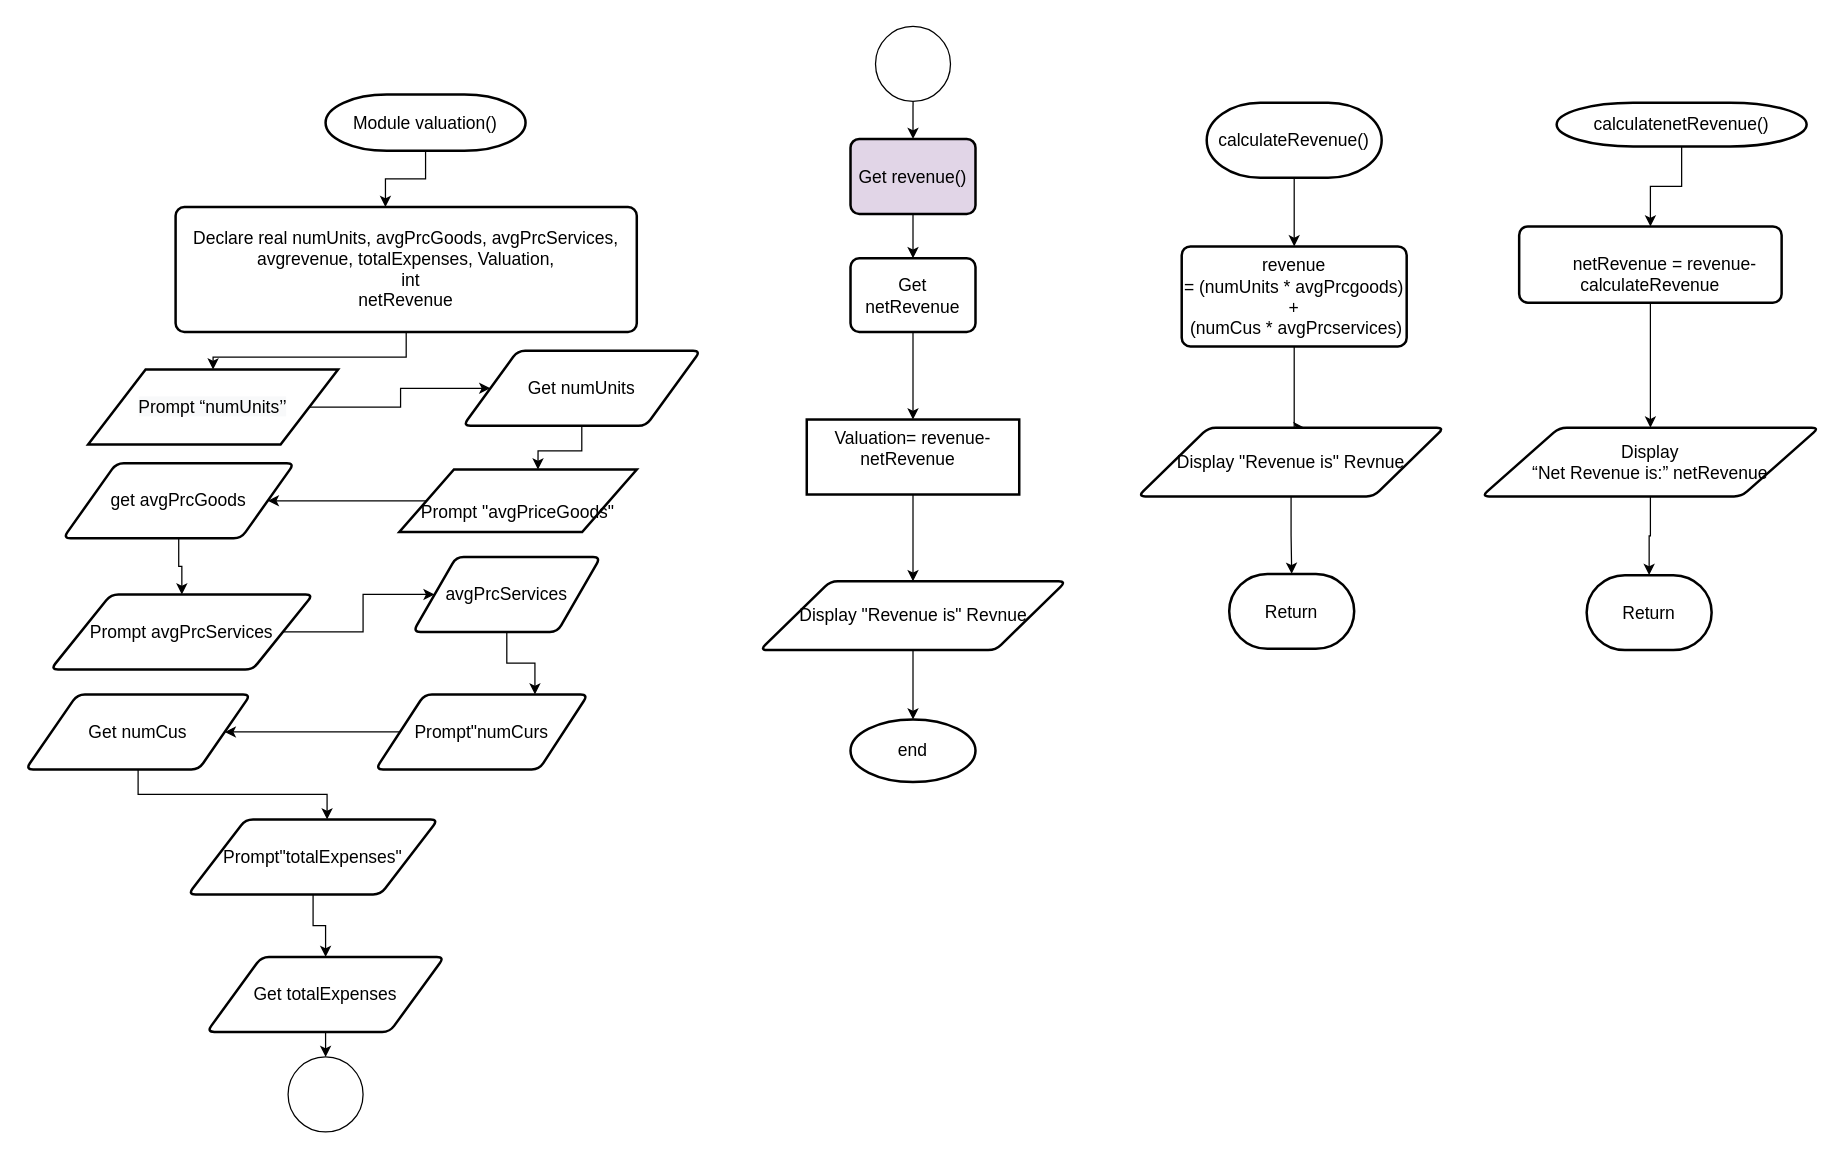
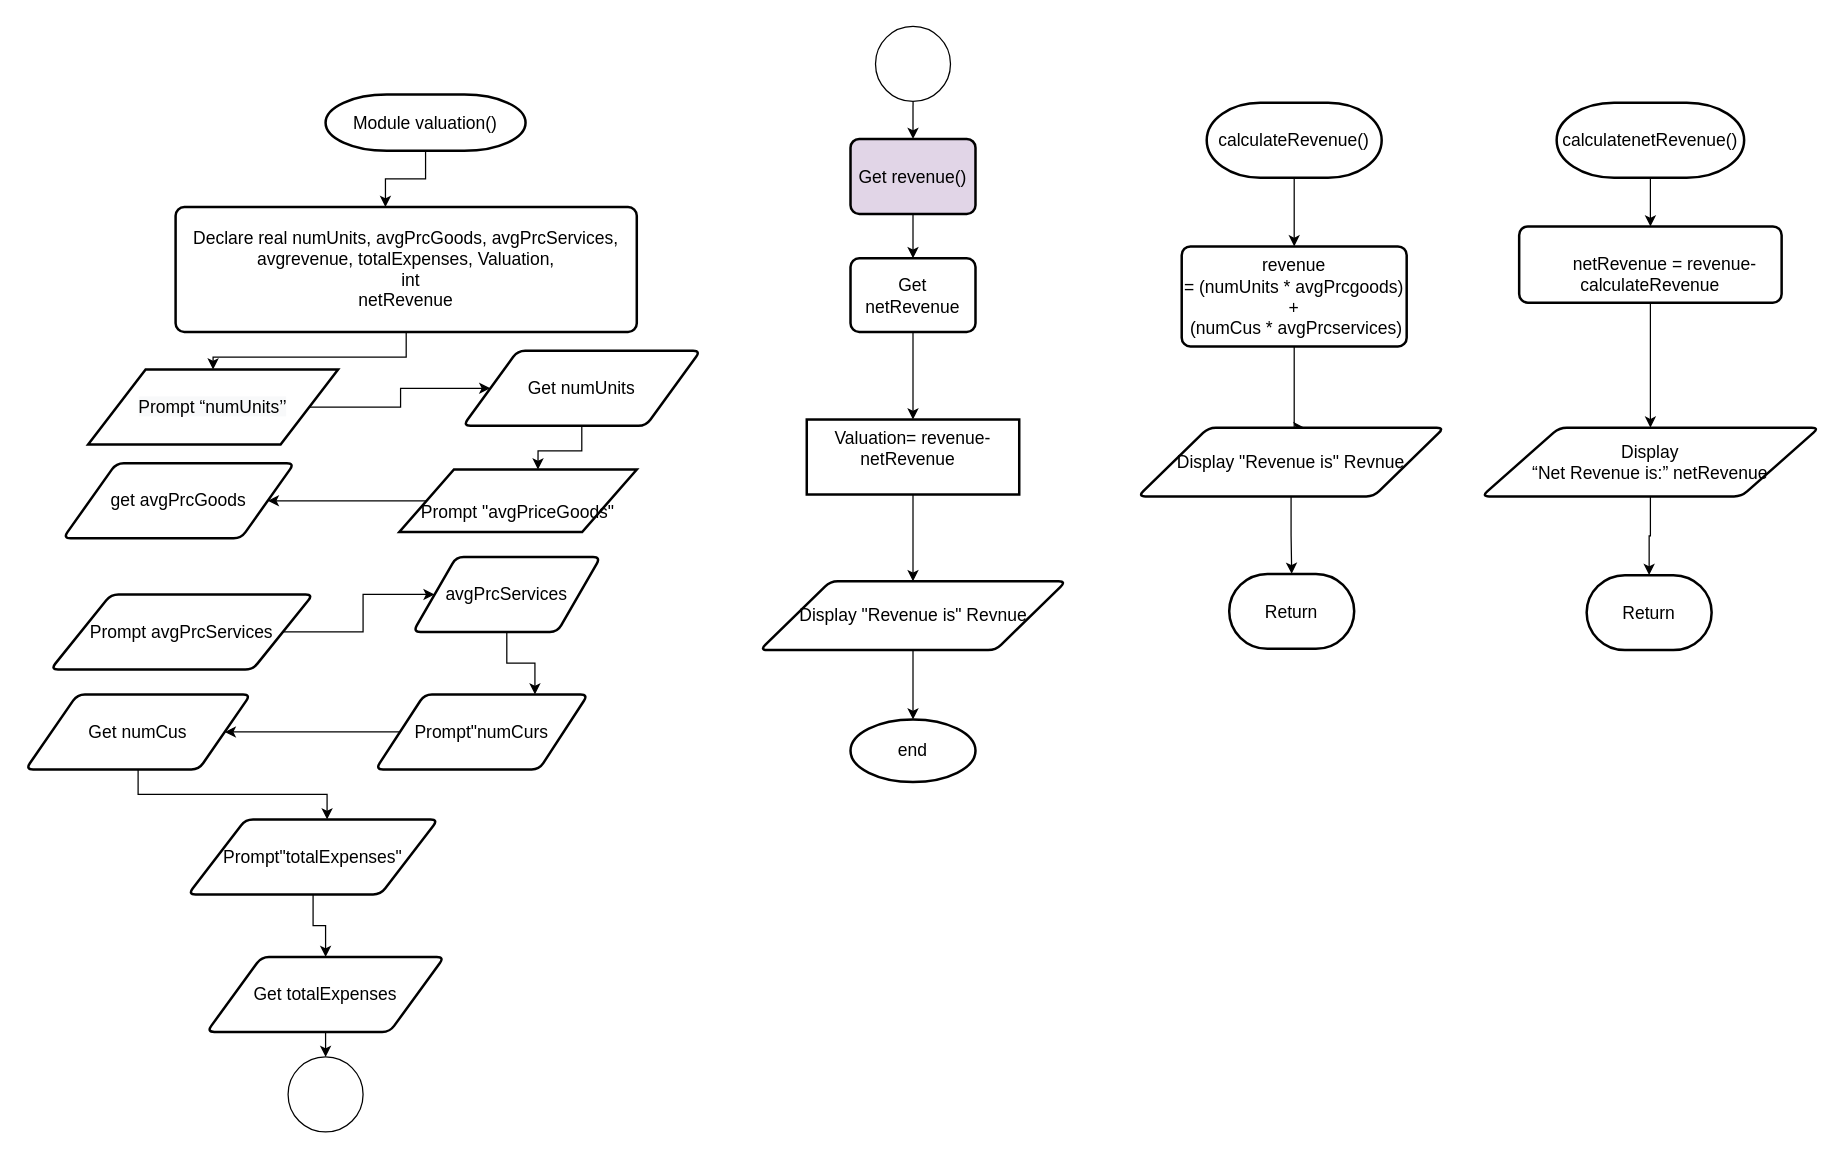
node "calculatenetRevenue()": size 250x44 -> 188x75
edge "get avgPrcGoods" -> "Prompt avgPrcServices": removed
